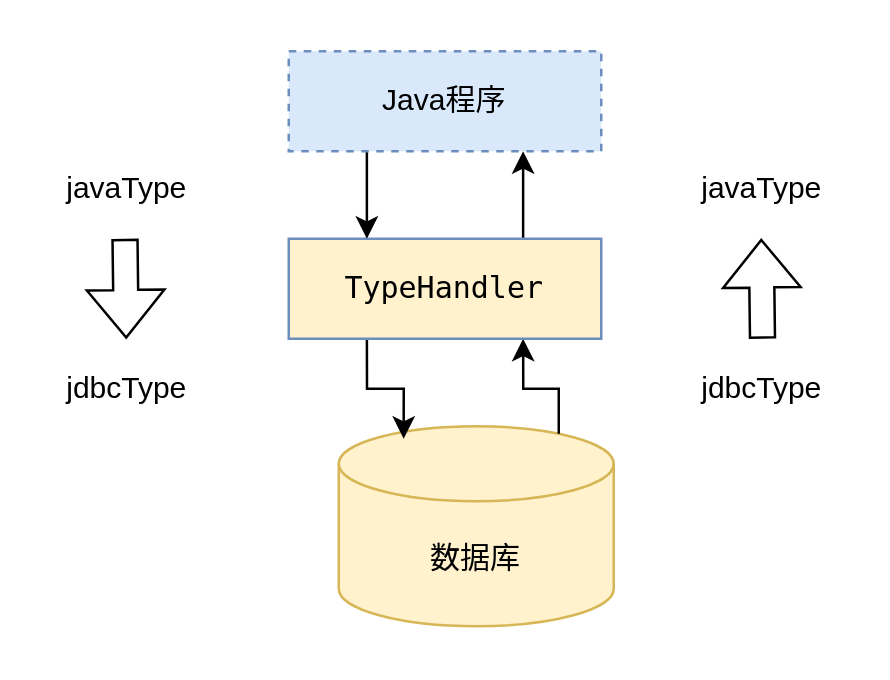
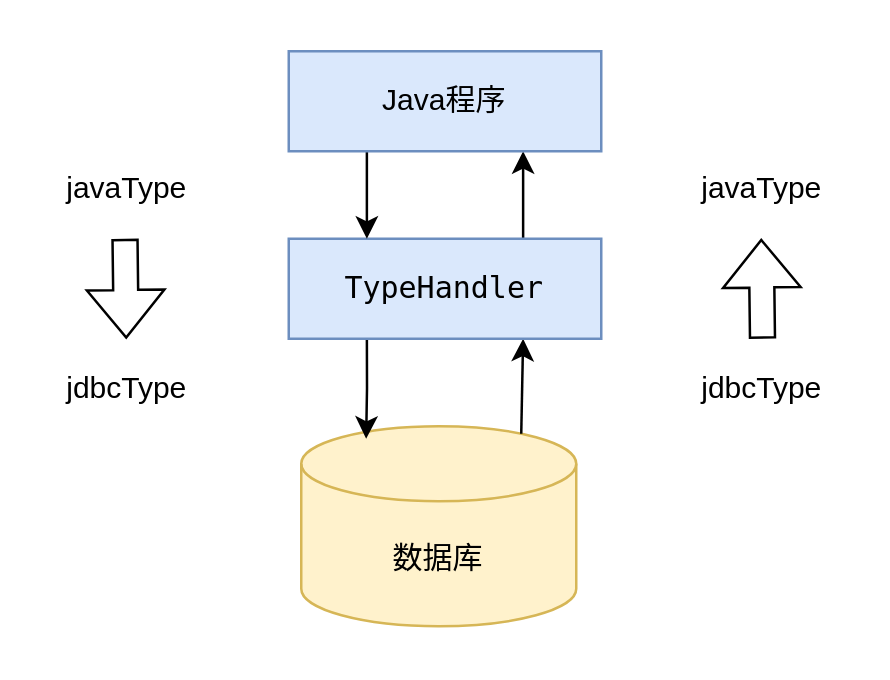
node "Java程序": style dashed -> solid
node "TypeHandler": fillcolor #fff2cc -> #dae8fc
node "数据库": moved (476, 526) -> (439, 526)
